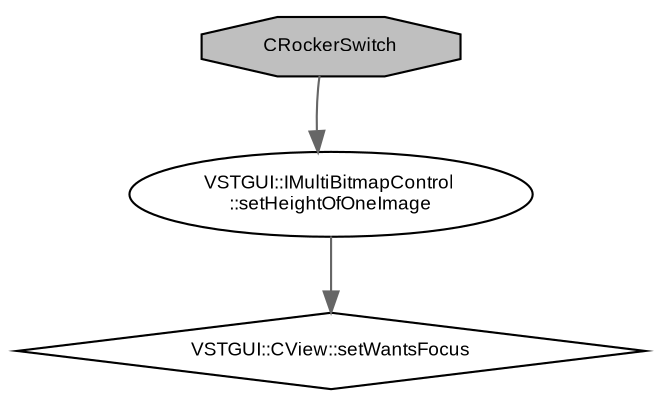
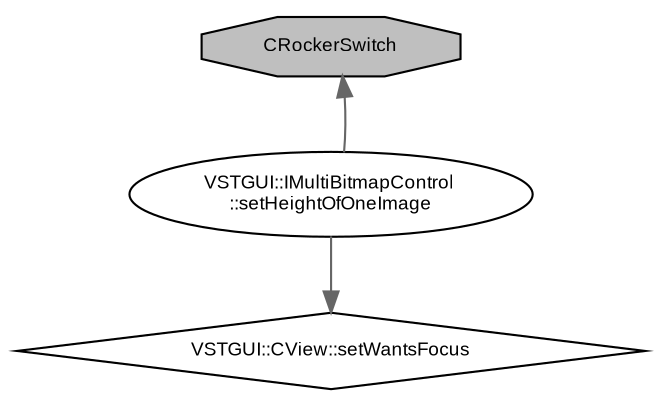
edge "CRockerSwitch" -> "VSTGUI::IMultiBitmapControl ::setHeightOfOneImage": reversed
